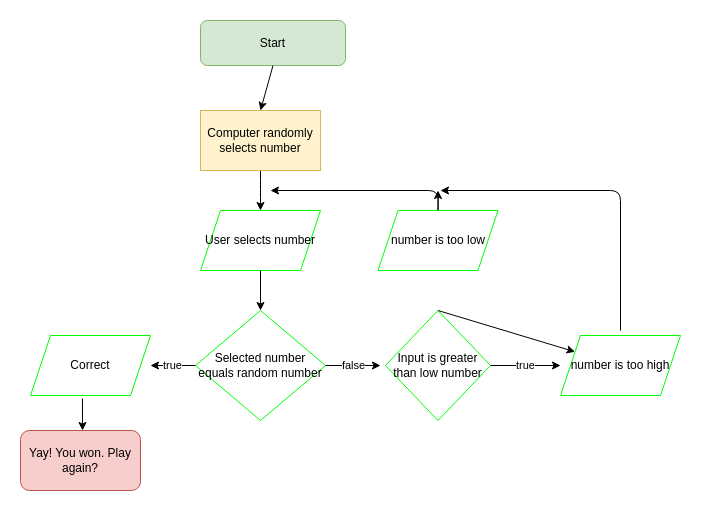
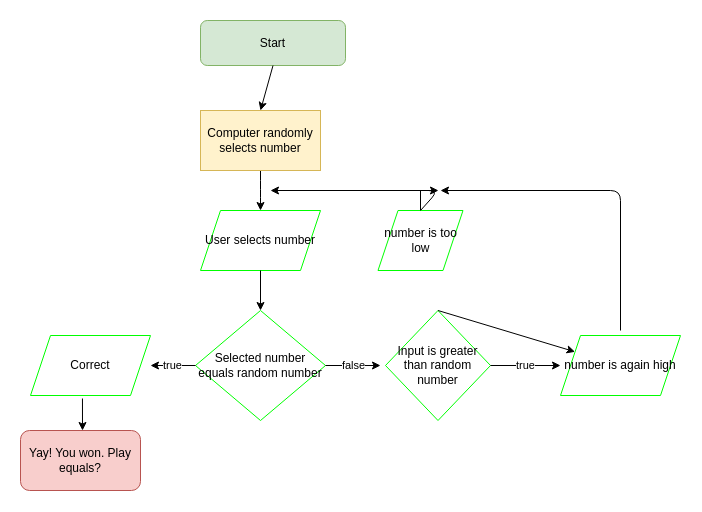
node "number is too low": size 120x60 -> 85x60
node "Input is greater than low number": label "Input is greater than low number" -> "Input is greater than random number"
node "number is too high": label "number is too high" -> "number is again high"
node "Yay! You won. Play again?": label "Yay! You won. Play again?" -> "Yay! You won. Play equals?"
